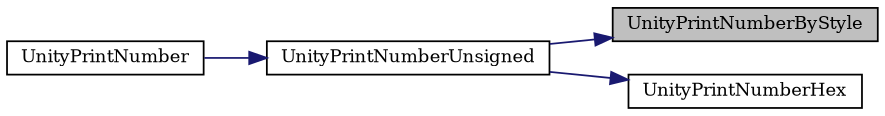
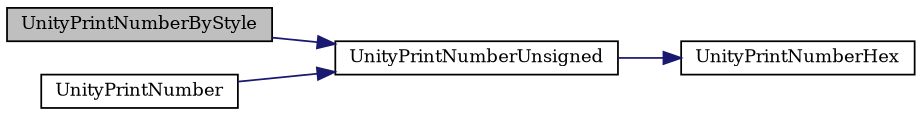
edge "UnityPrintNumberUnsigned" -> "UnityPrintNumberByStyle": reversed
